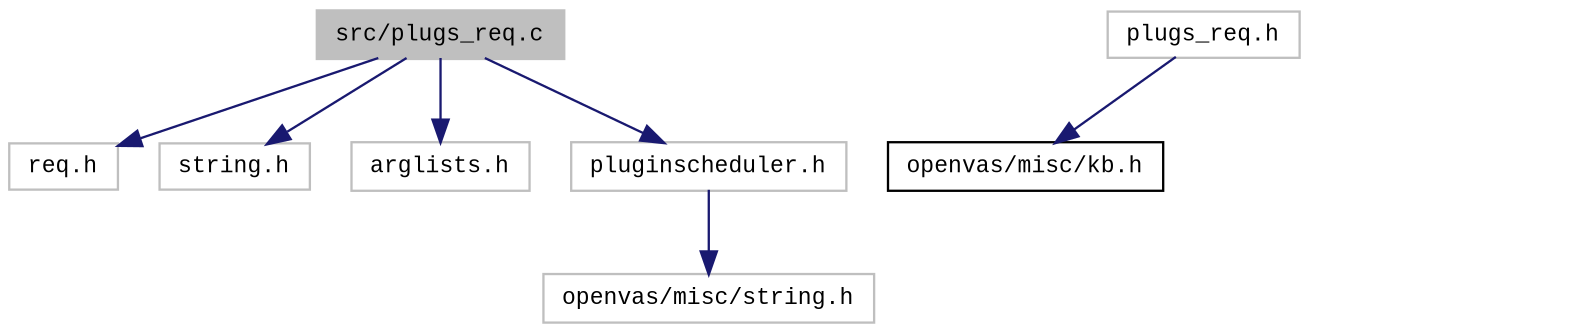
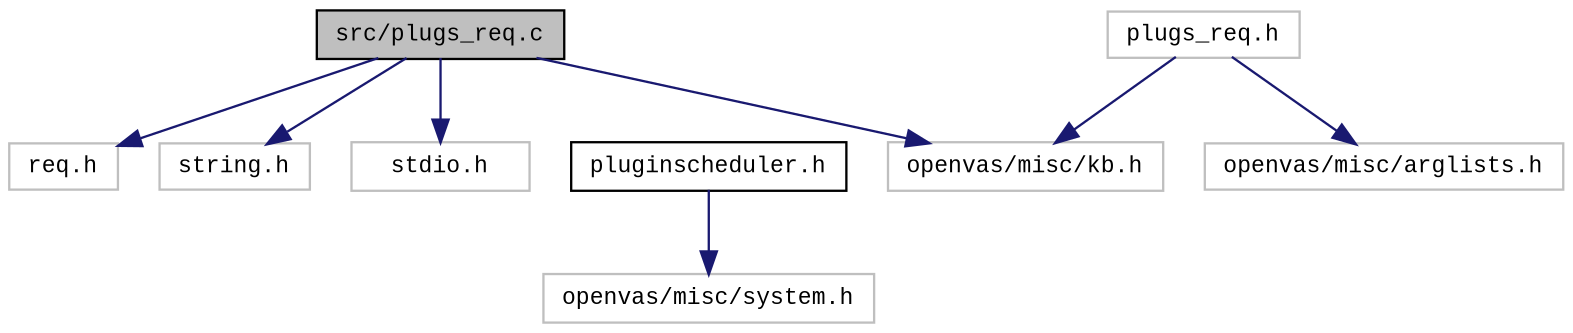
node "src/plugs_req.c": color grey75 -> black
edge "src/plugs_req.c" -> "pluginscheduler.h": now "src/plugs_req.c" -> "openvas/misc/kb.h"
node "arglists.h": label "arglists.h" -> "stdio.h"
node "pluginscheduler.h": color grey75 -> black
node "openvas/misc/kb.h": color black -> grey75
node "openvas/misc/arglists.h": added
node "openvas/misc/string.h": label "openvas/misc/string.h" -> "openvas/misc/system.h"
